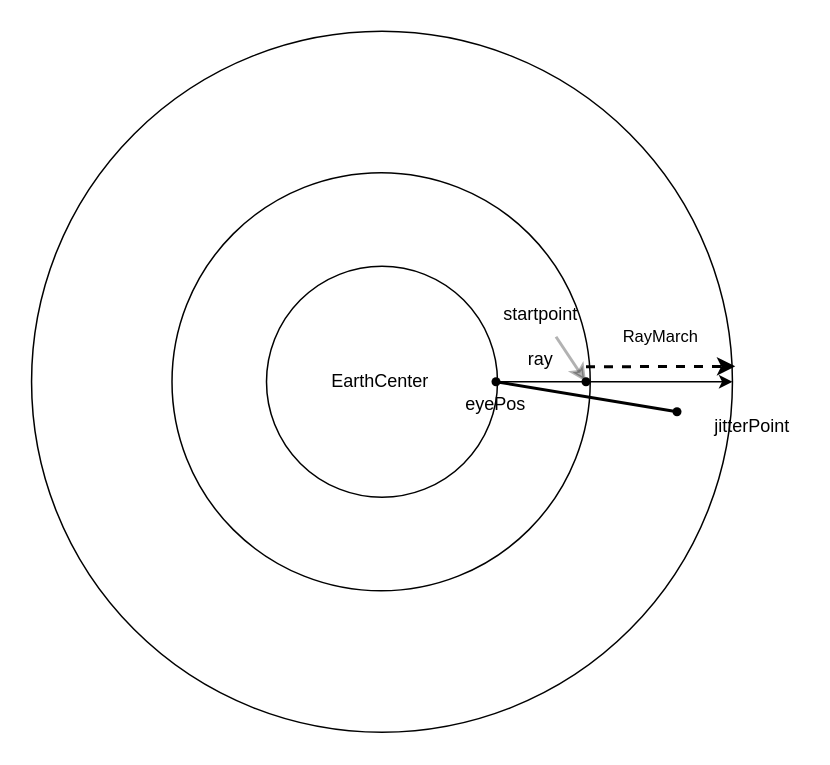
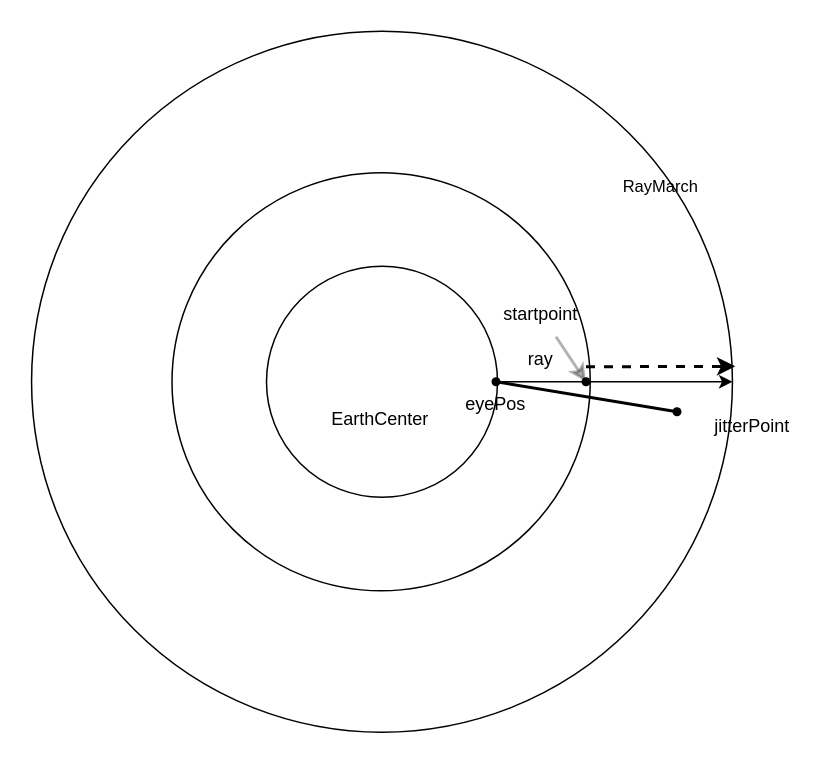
node "RayMarch": moved (661, 337) -> (661, 187)
node "EarthCenter": moved (381, 382) -> (381, 419)
